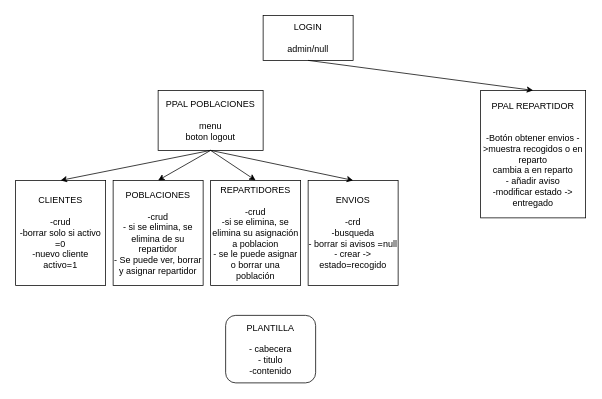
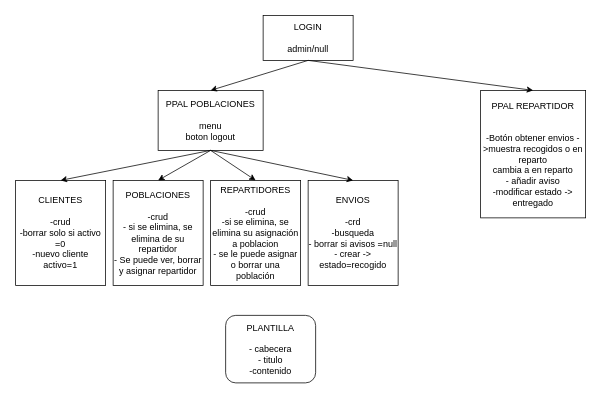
edge "LOGIN admin/null" -> "PPAL POBLACIONES menu boton logout": added
